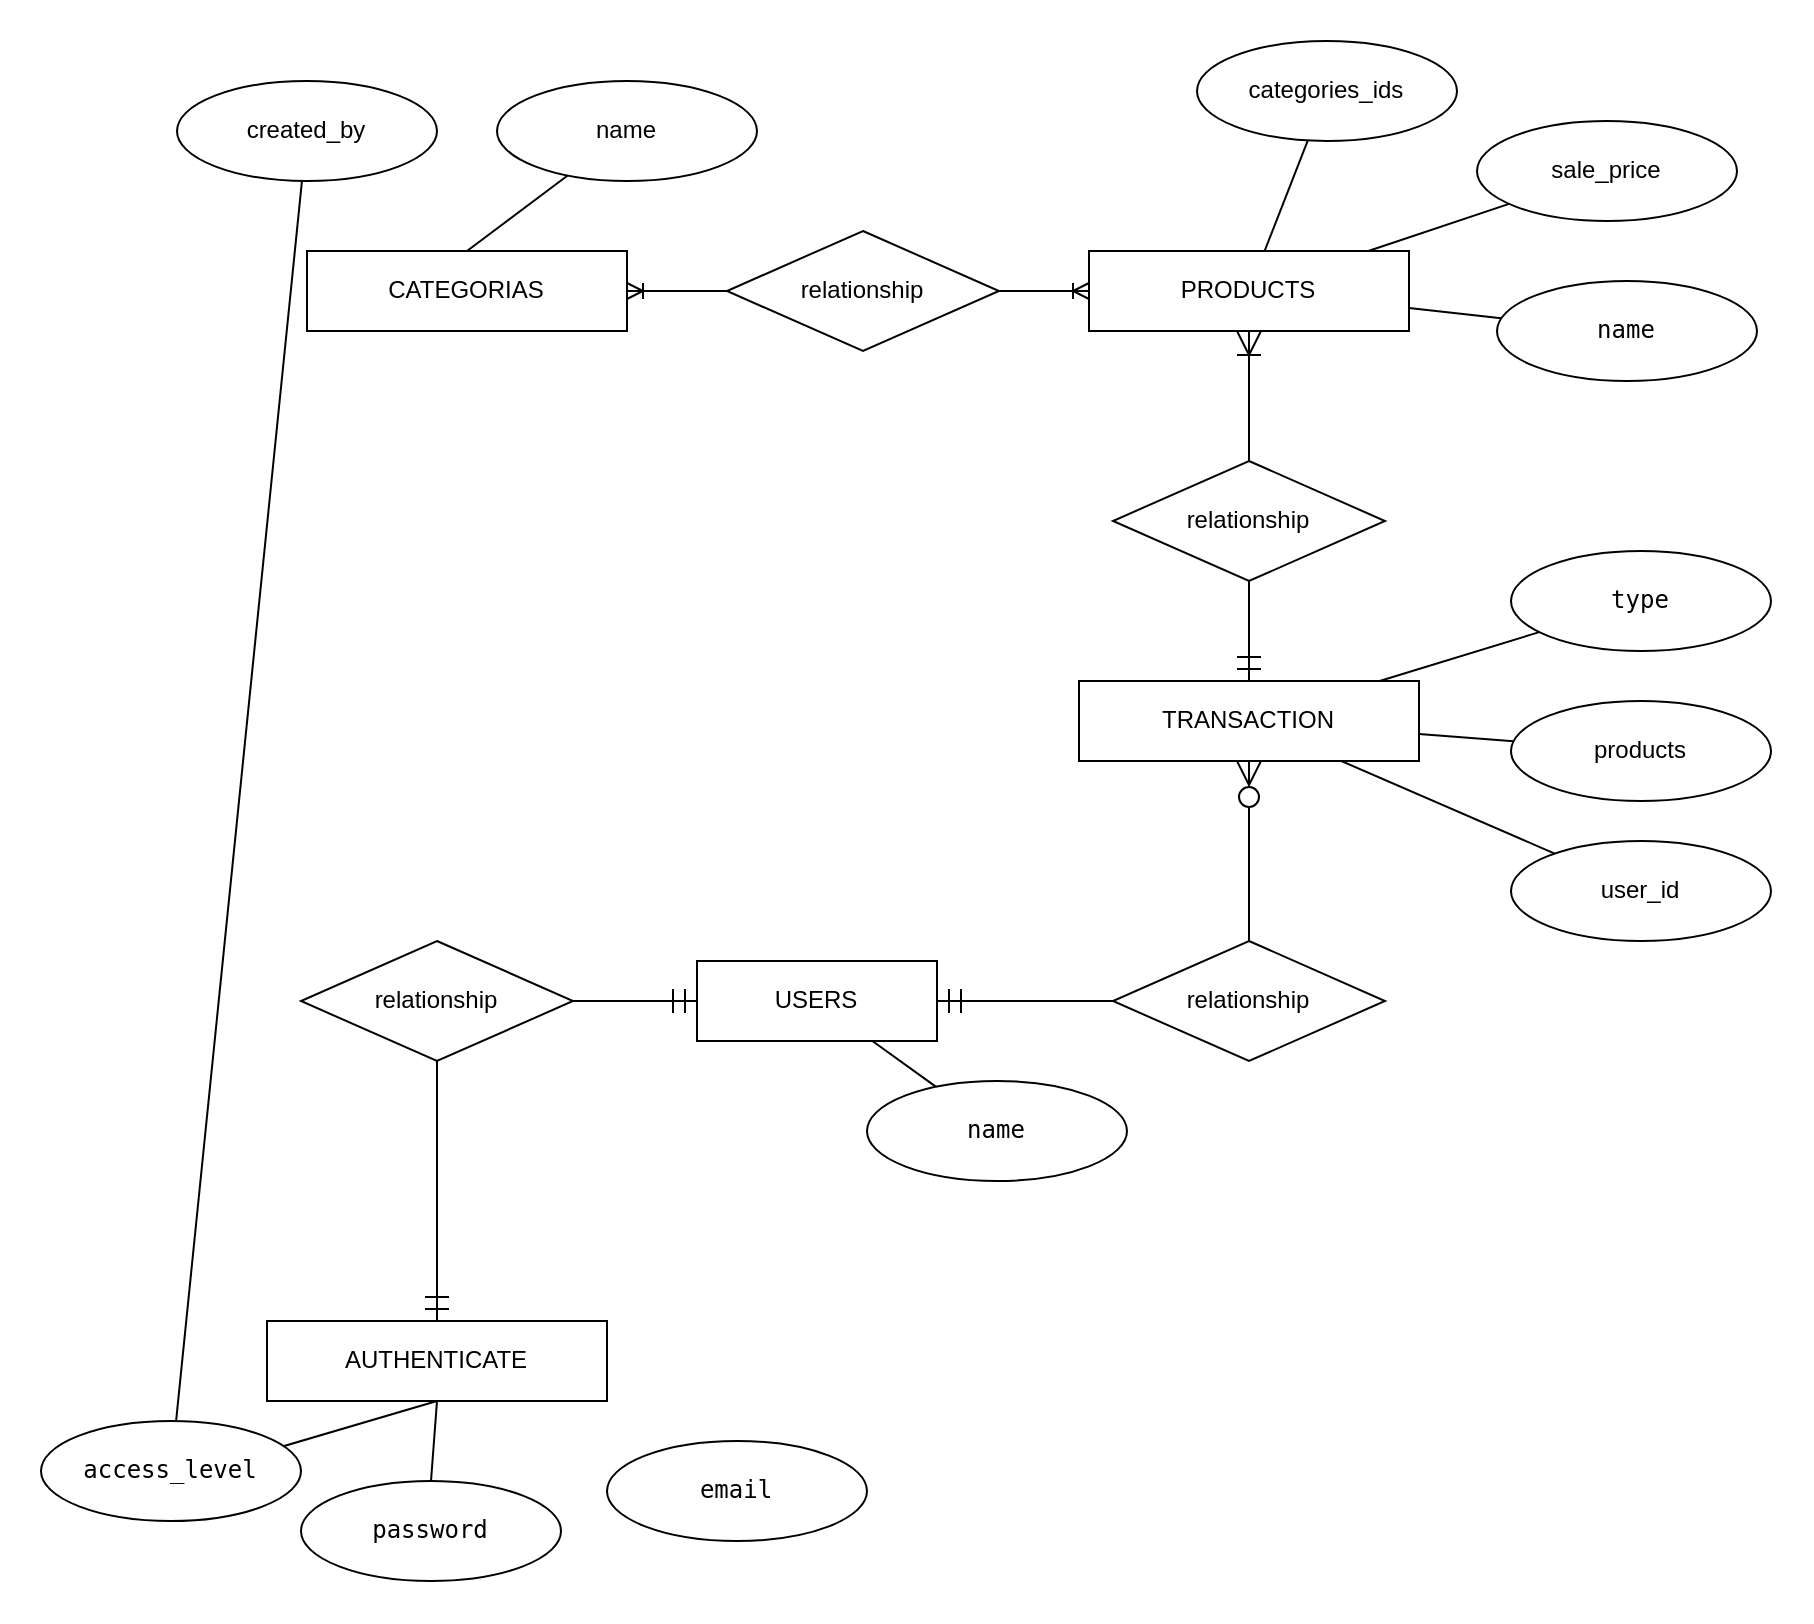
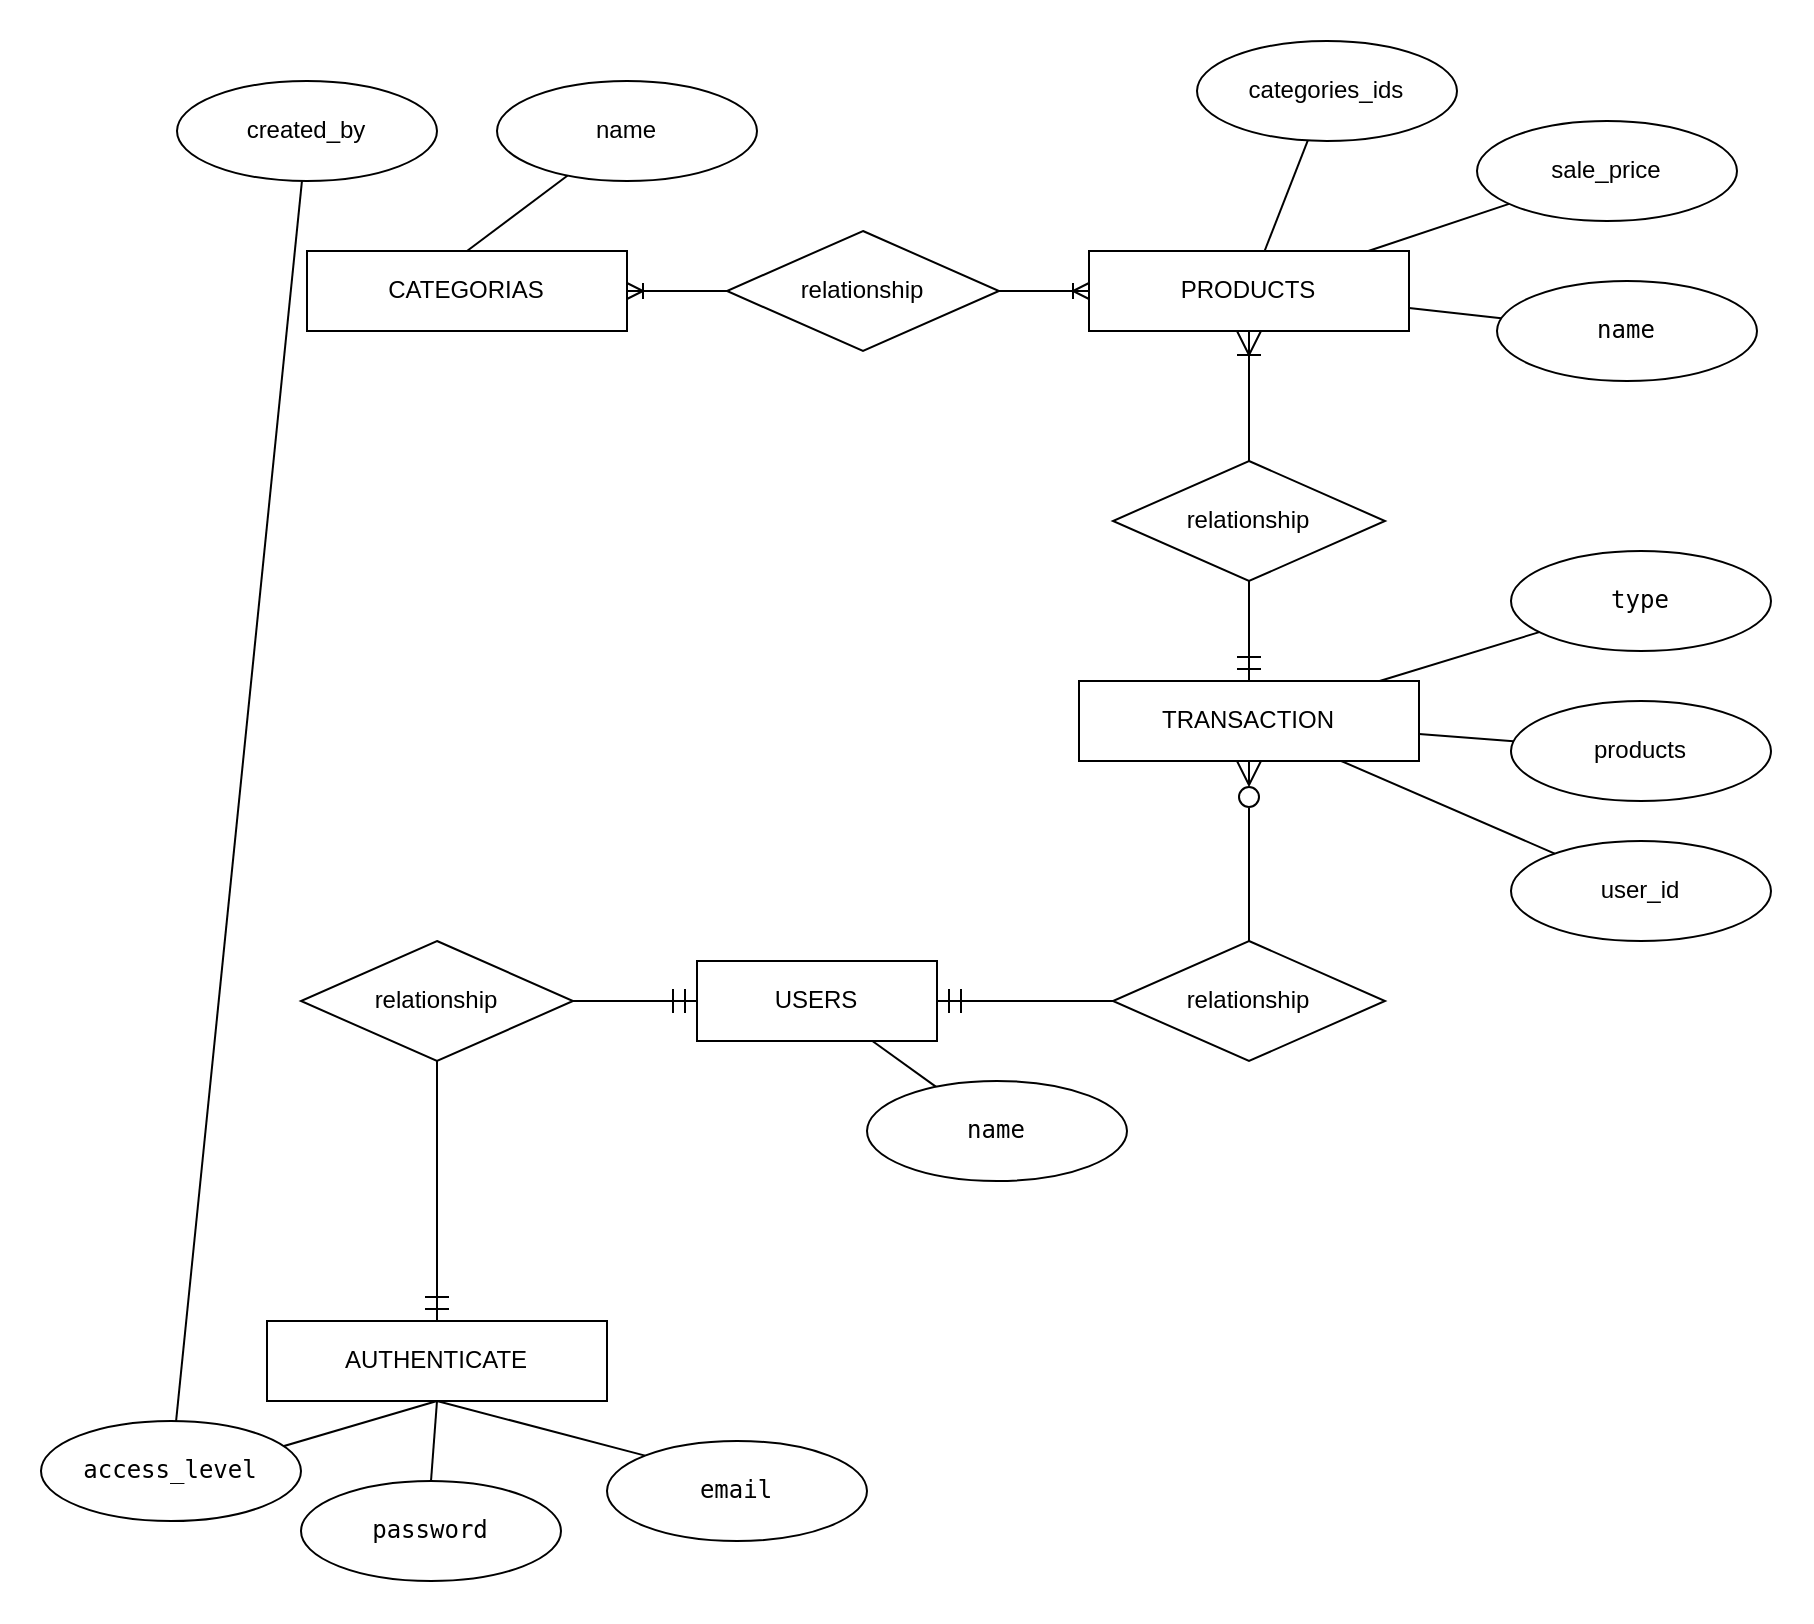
edge "AUTHENTICATE" -- "email": added
